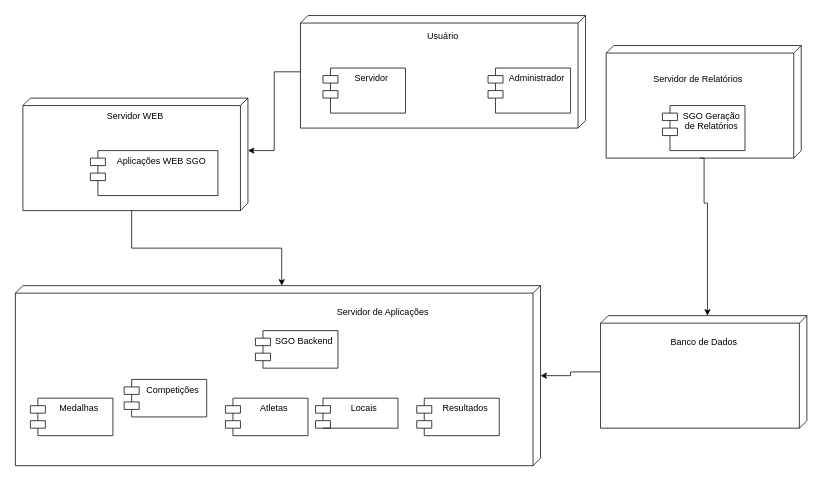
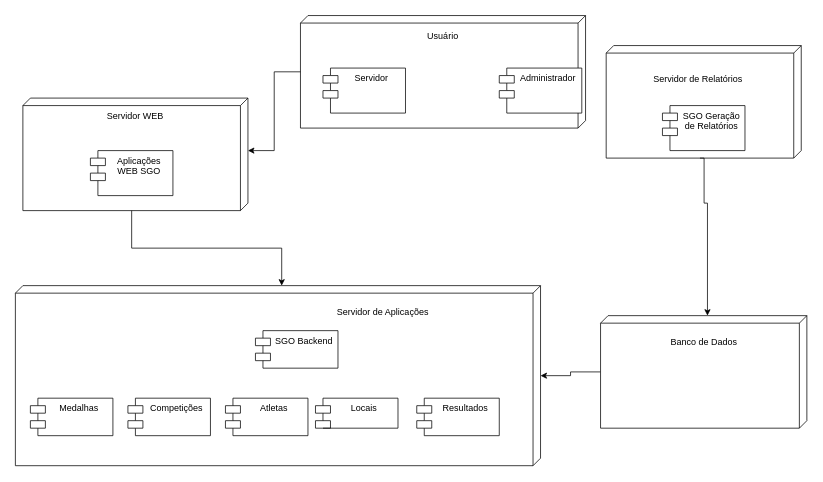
node "Administrador": moved (529, 90) -> (540, 90)
node "Aplicações WEB SGO": size 128x45 -> 83x45
node "Competições": moved (165, 398) -> (169, 417)
